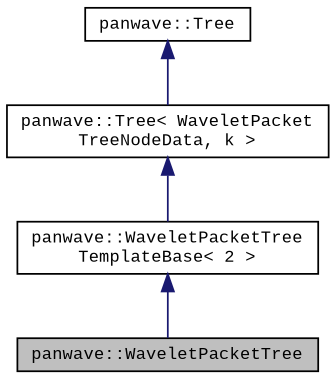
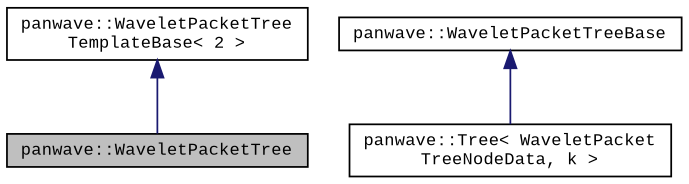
node "panwave::Tree": label "panwave::Tree" -> "panwave::WaveletPacketTreeBase"
edge "panwave::WaveletPacketTree TemplateBase< 2 >" -> "panwave::Tree< WaveletPacket TreeNodeData, k >": removed
